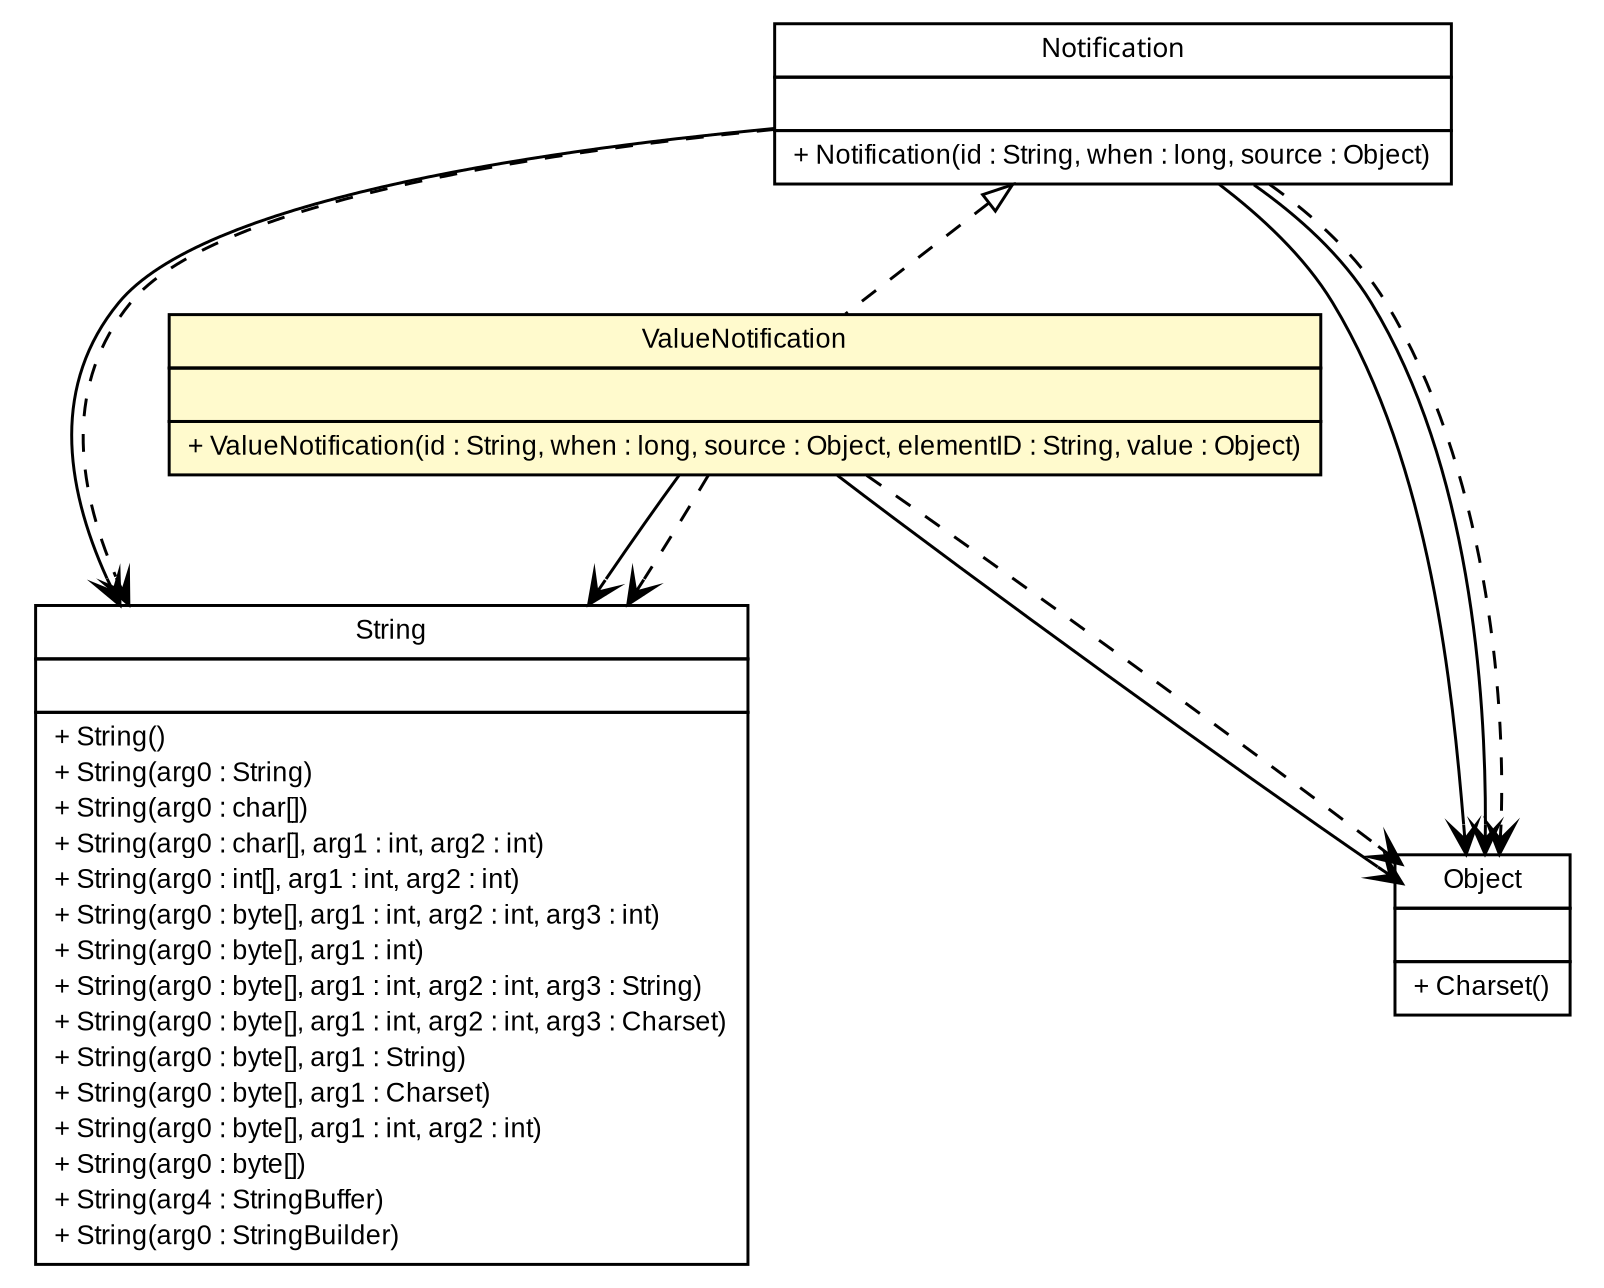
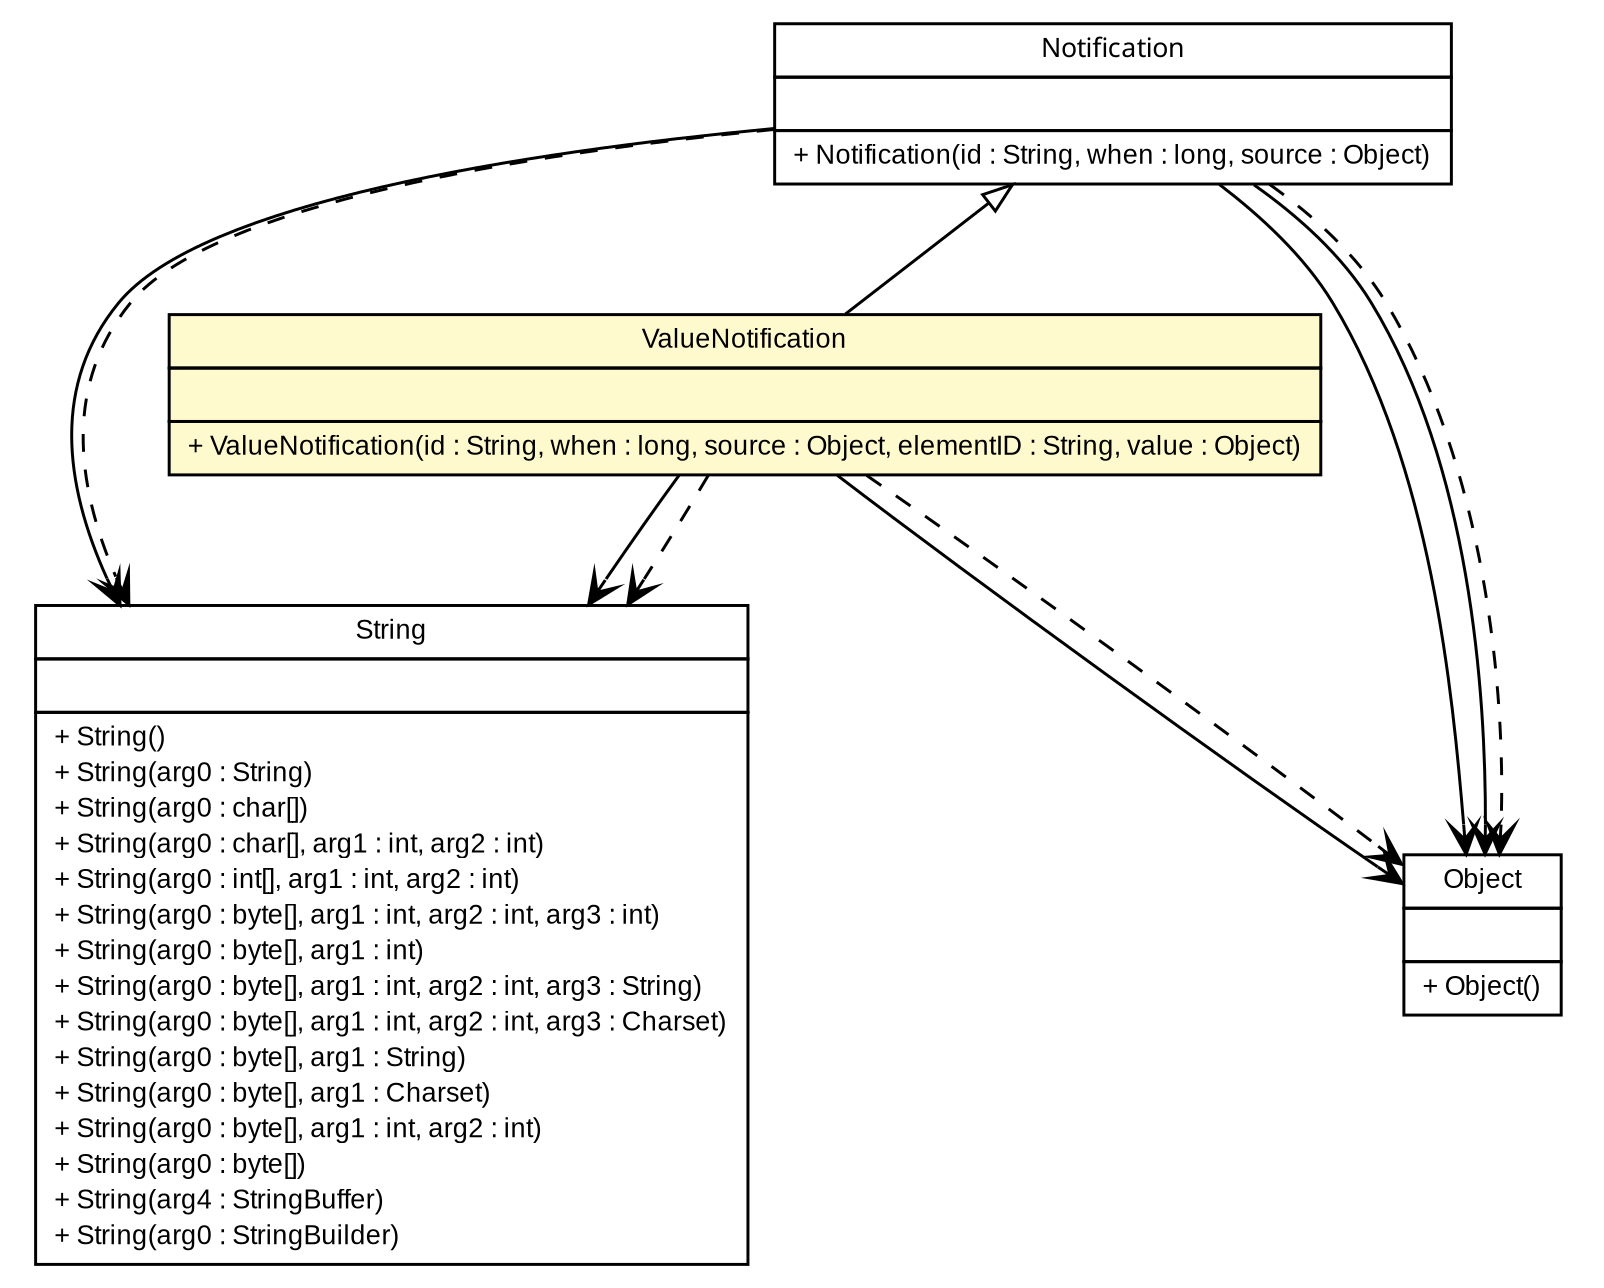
edge "ValueNotification" -> "Notification": style dashed -> solid
node "Object": text "+ Charset()" -> "+ Object()"
